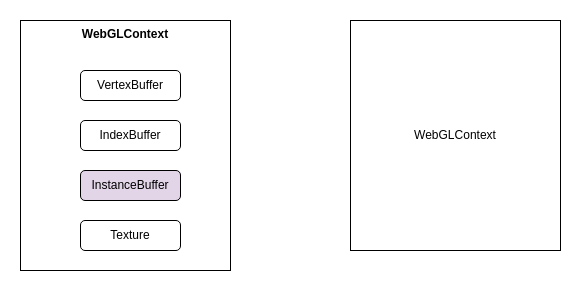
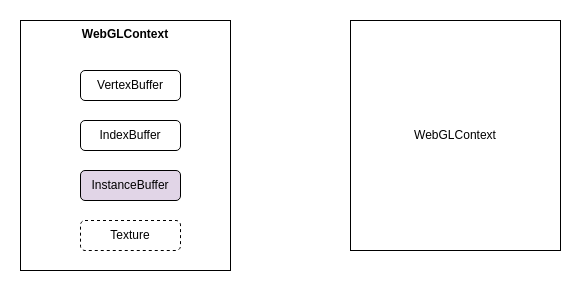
node "Texture": style solid -> dashed
